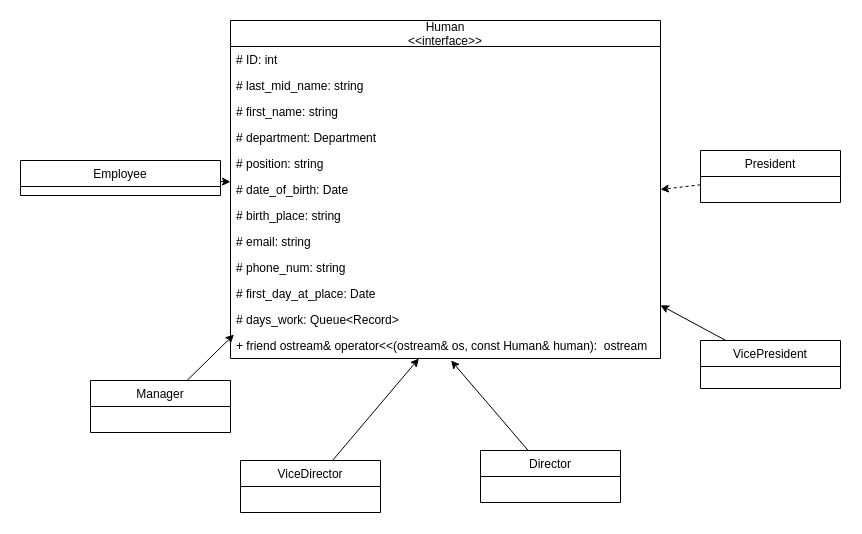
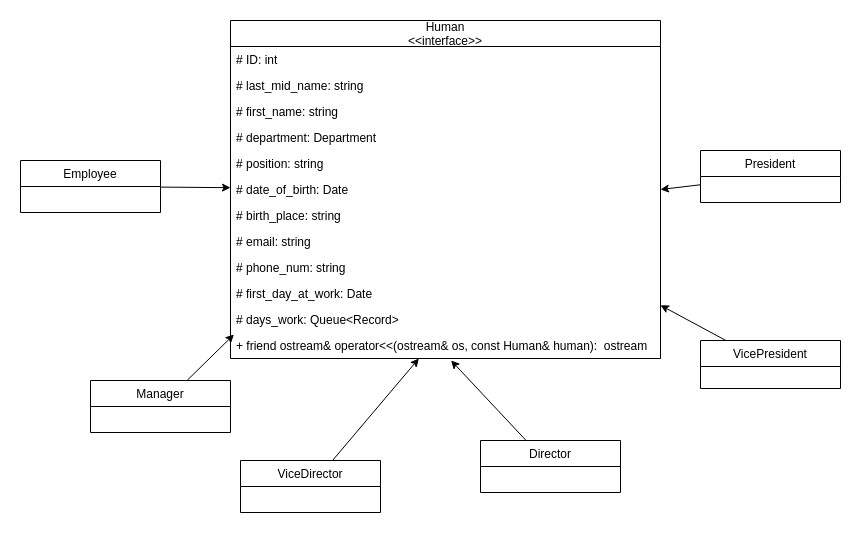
node "Employee": size 200x35 -> 140x52
edge "President" -> "# date_of_birth: Date": style dashed -> solid
node "# first_day_at_place: Date": label "# first_day_at_place: Date" -> "# first_day_at_work: Date"
node "Director": moved (551, 477) -> (551, 467)
